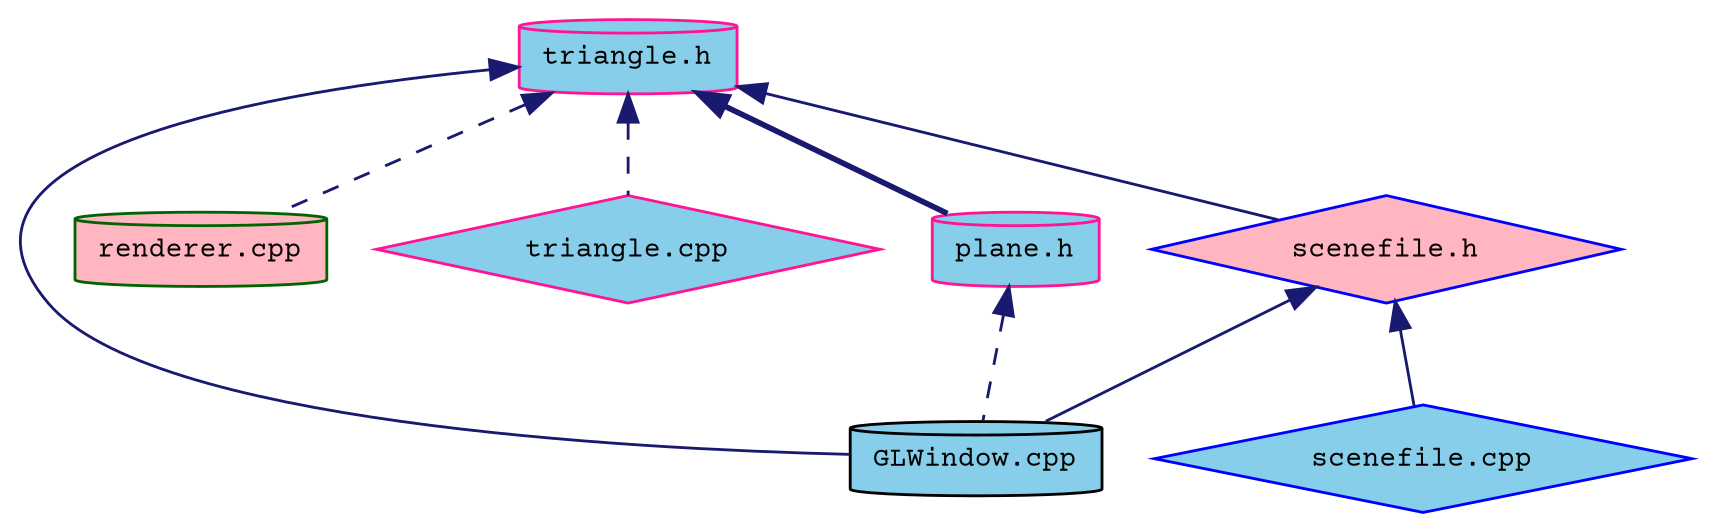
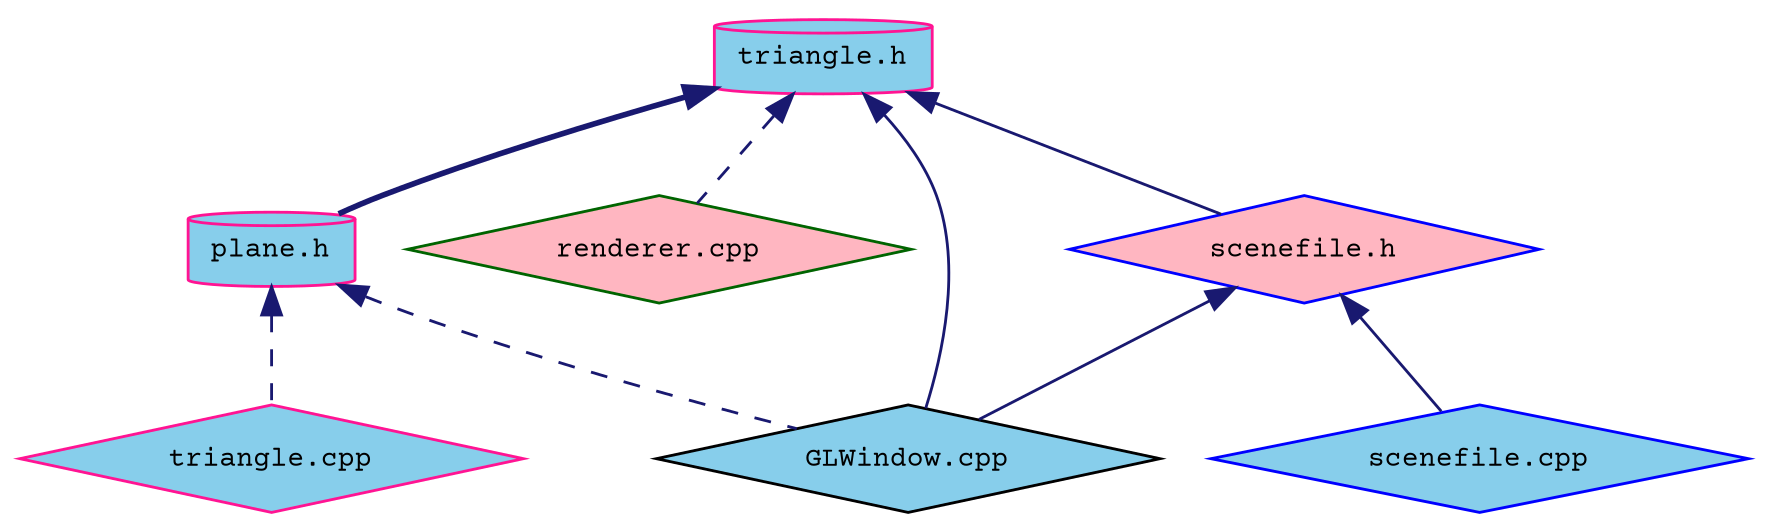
edge "triangle.cpp" -> "triangle.h": now "triangle.cpp" -> "plane.h"
node "renderer.cpp": shape cylinder -> diamond
node "GLWindow.cpp": shape cylinder -> diamond
